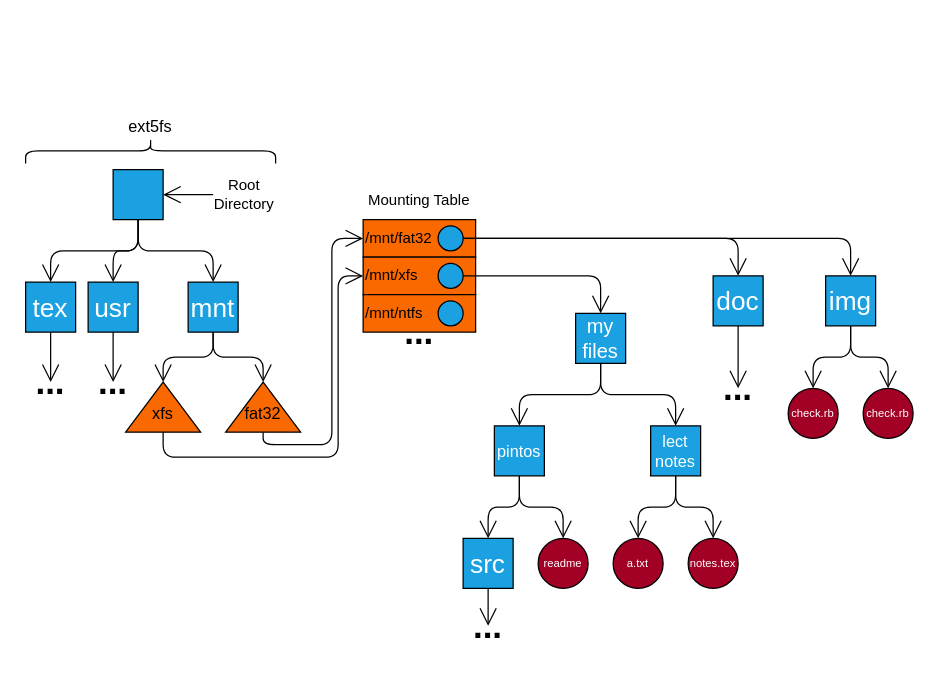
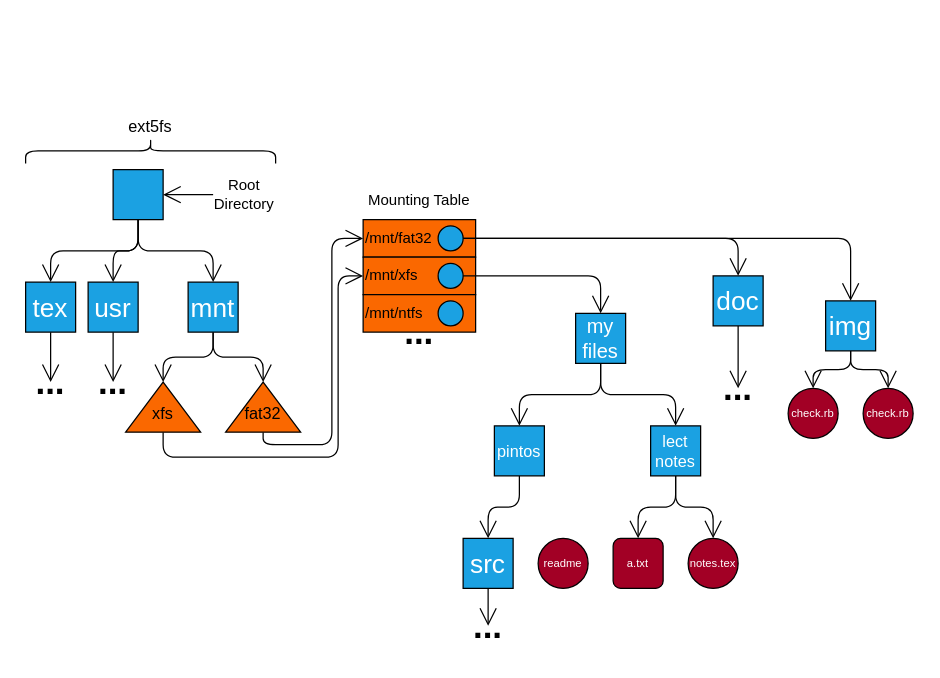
node "img": moved (851, 301) -> (851, 326)
edge "pintos" -> "readme": removed
node "a.txt": shape ellipse -> rounded rectangle
